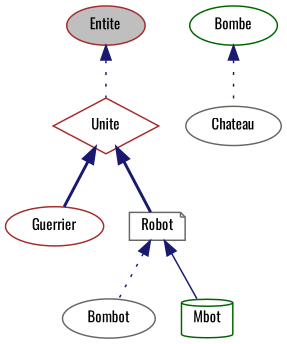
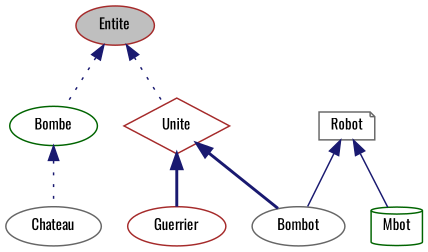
edge "Bombe" -> "Entite": added
edge "Robot" -> "Unite": now "Bombot" -> "Unite"
edge "Bombot" -> "Robot": style dotted -> solid
